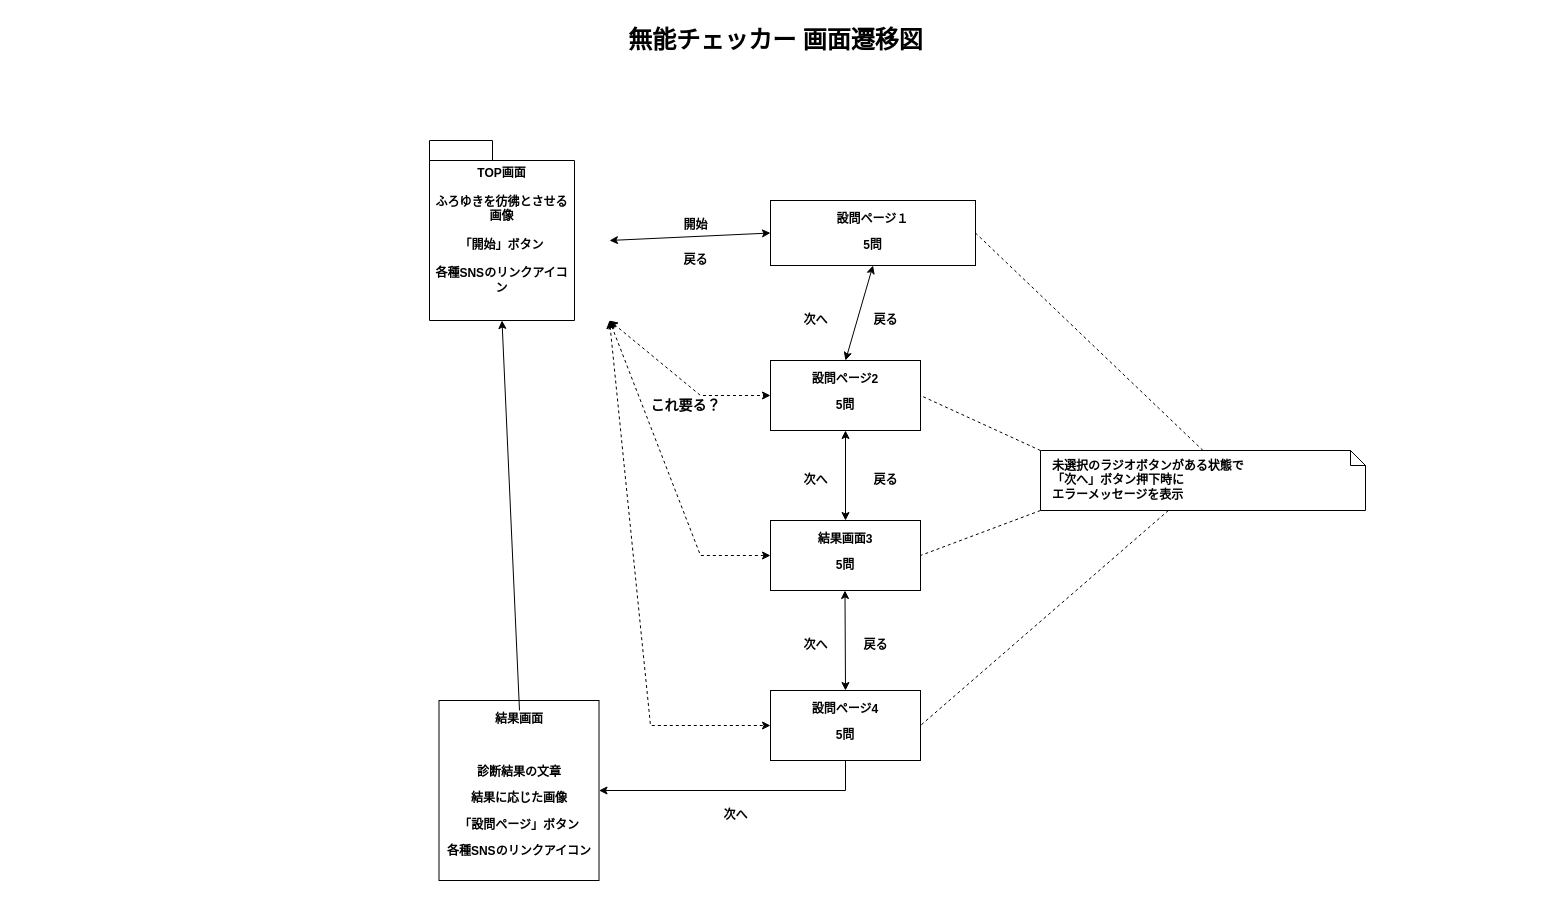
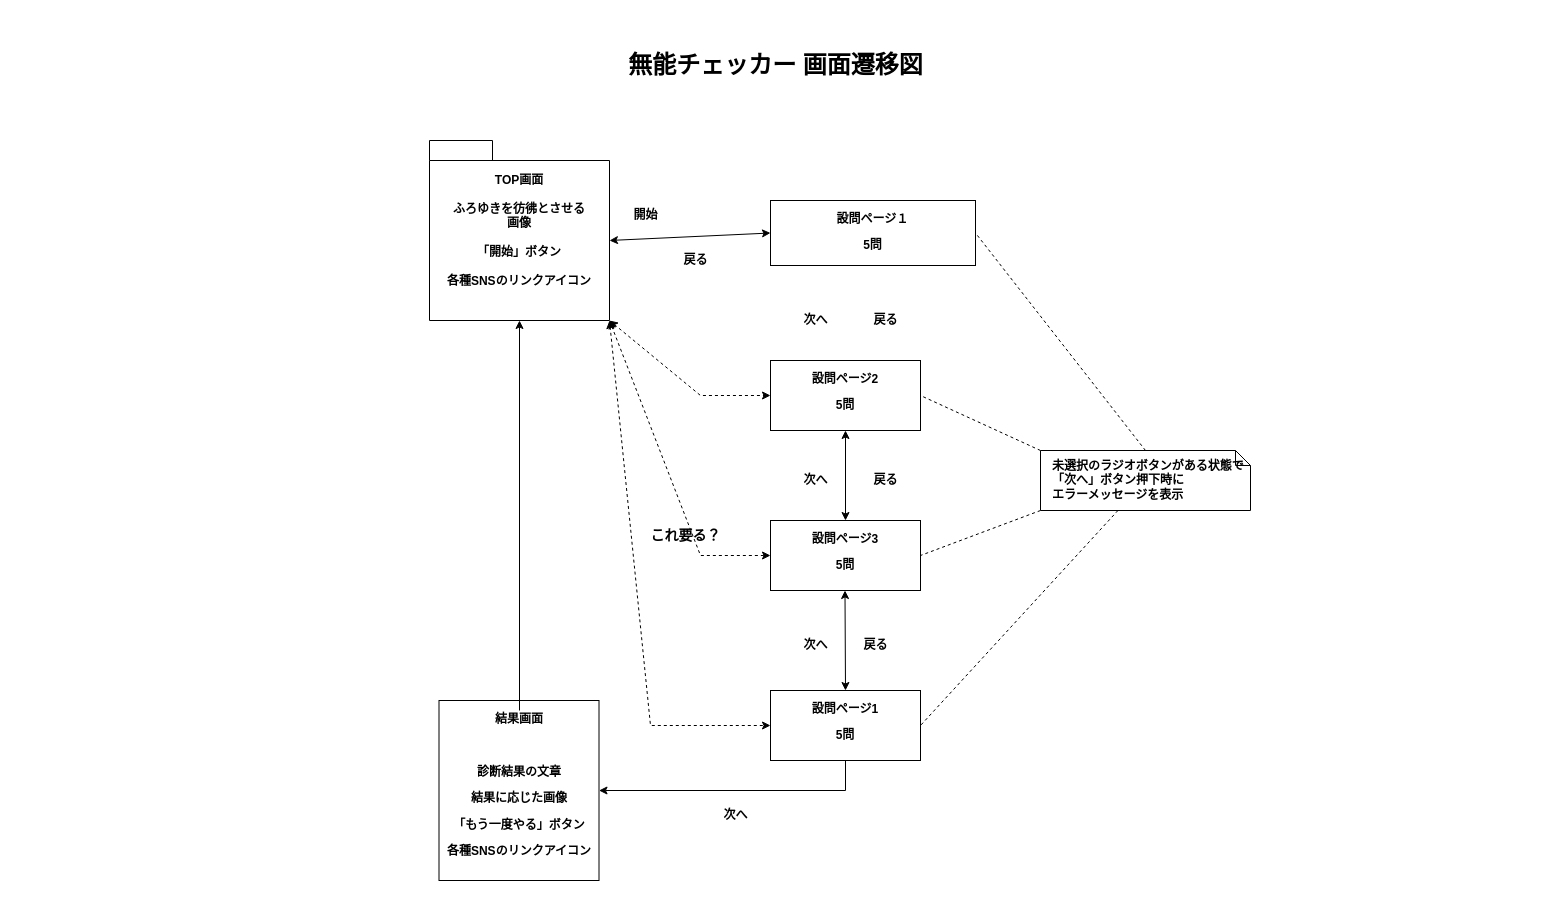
node "無能チェッカー 画面遷移図": moved (776, 41) -> (776, 66)
node "開始": moved (696, 226) -> (646, 216)
node "TOP画面 ふろゆきを彷彿とさせる 画像 「開始」ボタン 各種SNSのリンクアイコン": size 145x180 -> 180x180
edge "設問ページ１ 5問" -- "設問ページ2 5問": removed
node "これ要る？": moved (686, 406) -> (686, 536)
node "未選択のラジオボタンがある状態で 「次へ」ボタン押下時に エラーメッセージを表示": size 325x60 -> 210x60
node "結果画面3 5問": label "結果画面3 5問" -> "設問ページ3 5問"
node "設問ページ4 5問": label "設問ページ4 5問" -> "設問ページ1 5問"
node "結果画面 診断結果の文章 結果に応じた画像 「設問ページ」ボタン 各種SNSのリンクアイコン": label "結果画面 診断結果の文章 結果に応じた画像 「設問ページ」ボタン 各種SNSのリンクアイコン" -> "結果画面 診断結果の文章 結果に応じた画像 「もう一度やる」ボタン 各種SNSのリンクアイコン"
